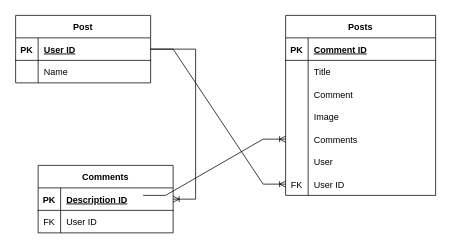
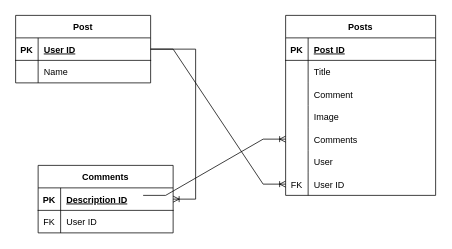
node "Comment ID": label "Comment ID" -> "Post ID"
